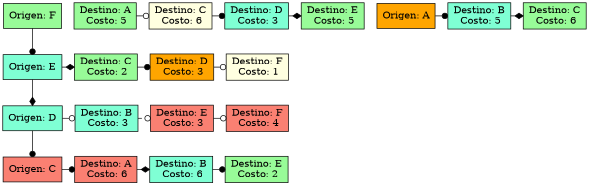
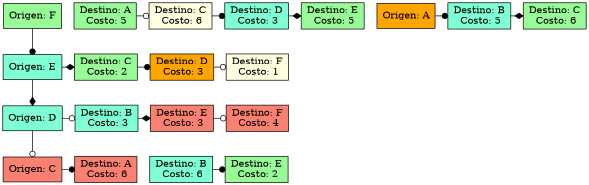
edge "Destino: B Costo: 3" -> "Destino: E Costo: 3": arrowhead odot -> diamond
edge "Origen: D" -> "Origen: C": arrowhead dot -> odot
edge "Destino: A Costo: 6" -> "Destino: B Costo: 6": removed
